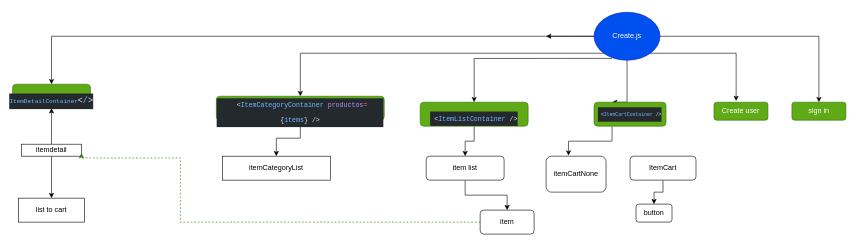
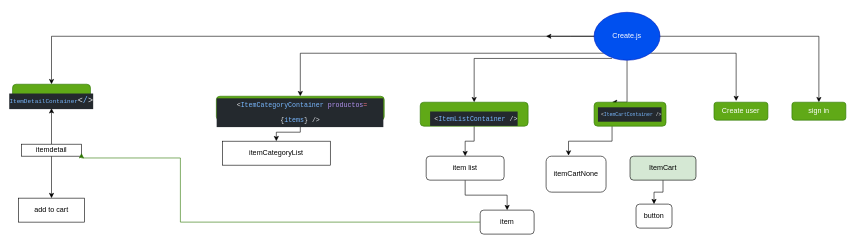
node "itemCategoryList": moved (276, 168) -> (276, 153)
node "ItemCart": fillcolor #ffffff -> #d5e8d4
node "list to cart": label "list to cart" -> "add to cart"
node "button": size 36x18 -> 36x24
edge "item" -> "itemdetail": style dashed -> solid
